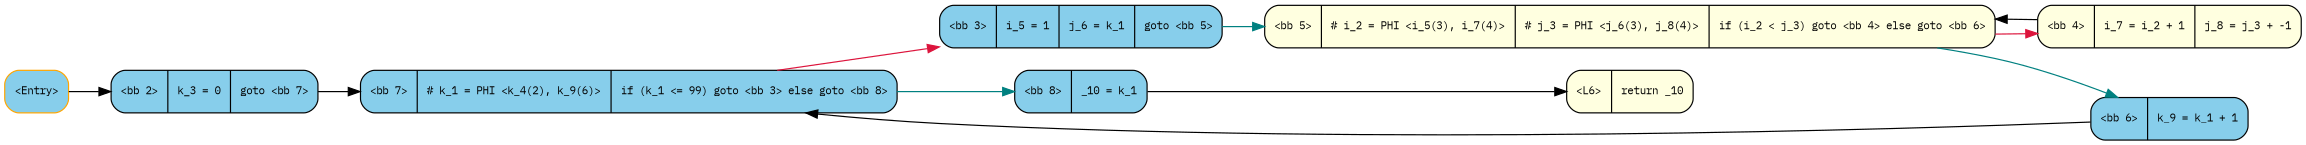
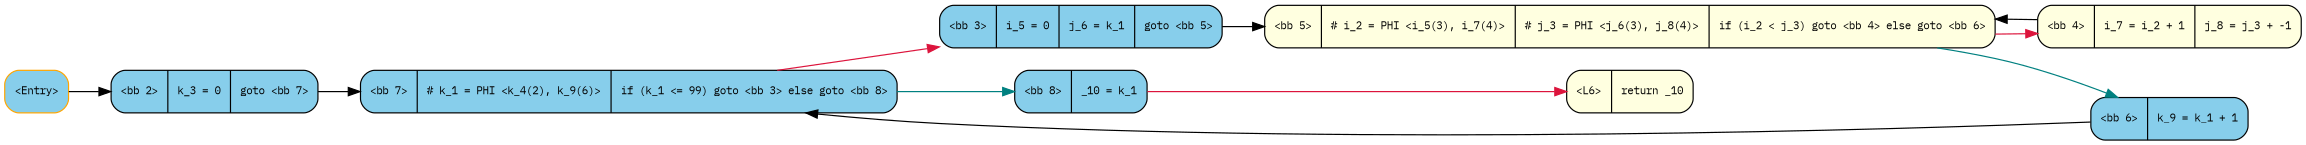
node "<bb 3>": text "i_5 = 1" -> "i_5 = 0"
edge "<bb 3>" -> "<bb 5>": color teal -> black
edge "<bb 8>" -> "<L6>": color black -> crimson
